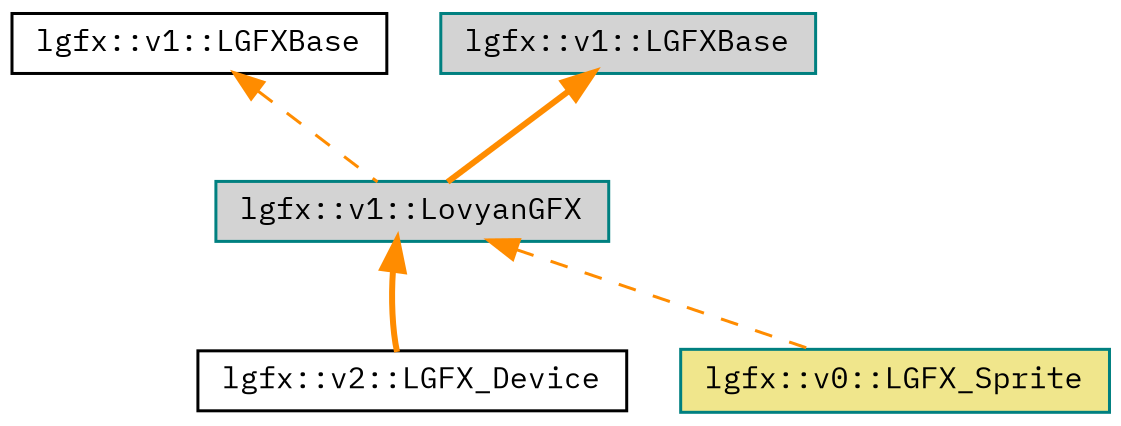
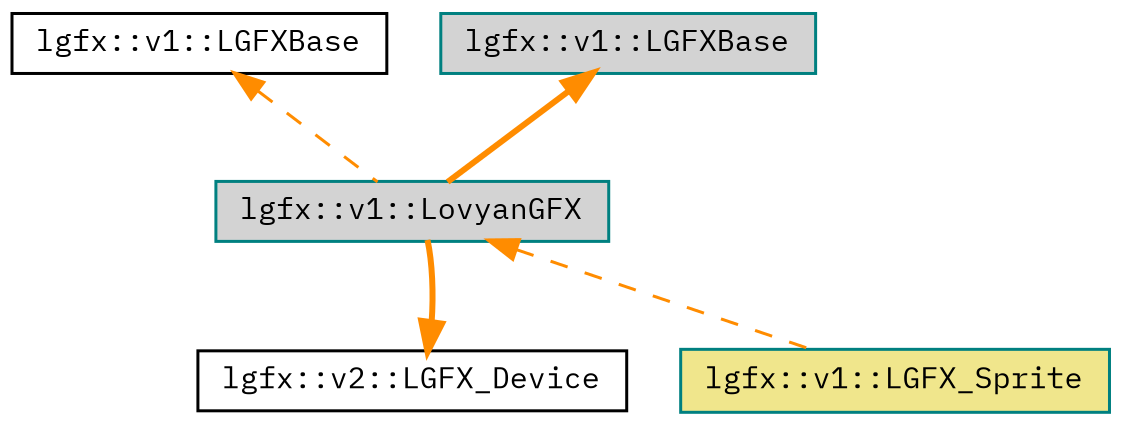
edge "lgfx::v2::LGFX_Device" -> "lgfx::v1::LovyanGFX": reversed
node "lgfx::v0::LGFX_Sprite": label "lgfx::v0::LGFX_Sprite" -> "lgfx::v1::LGFX_Sprite"
